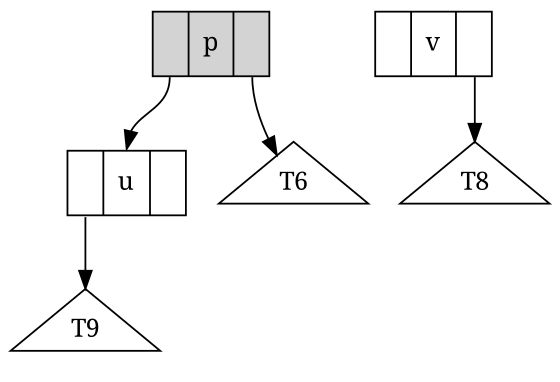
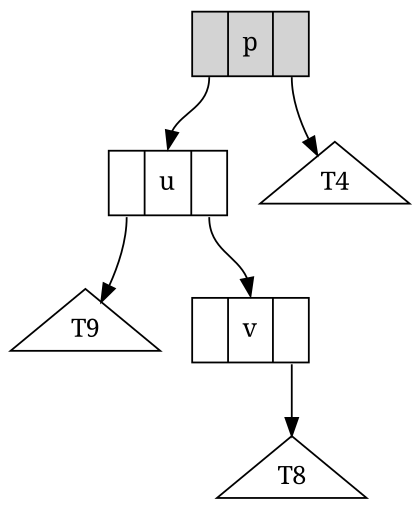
node "T6": label "T6" -> "T4"
edge "u" -> "v": added
